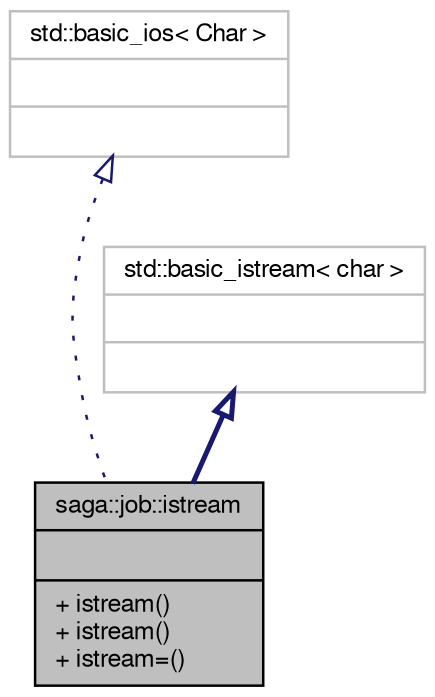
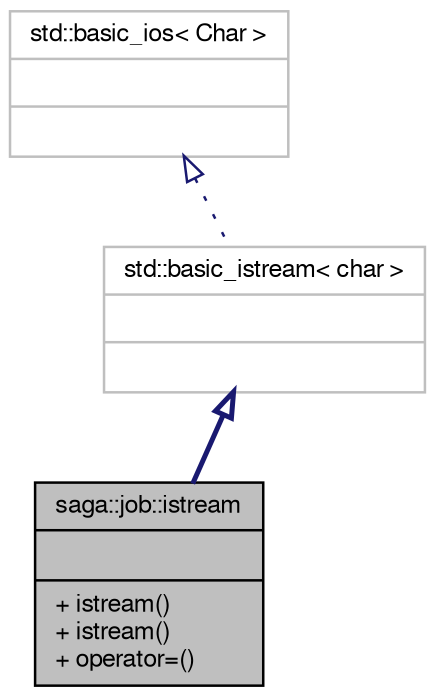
edge "saga::job::istream" -> "std::basic_ios< Char >": now "std::basic_istream< char >" -> "std::basic_ios< Char >"
node "saga::job::istream": text "+ istream=()" -> "+ operator=()"
